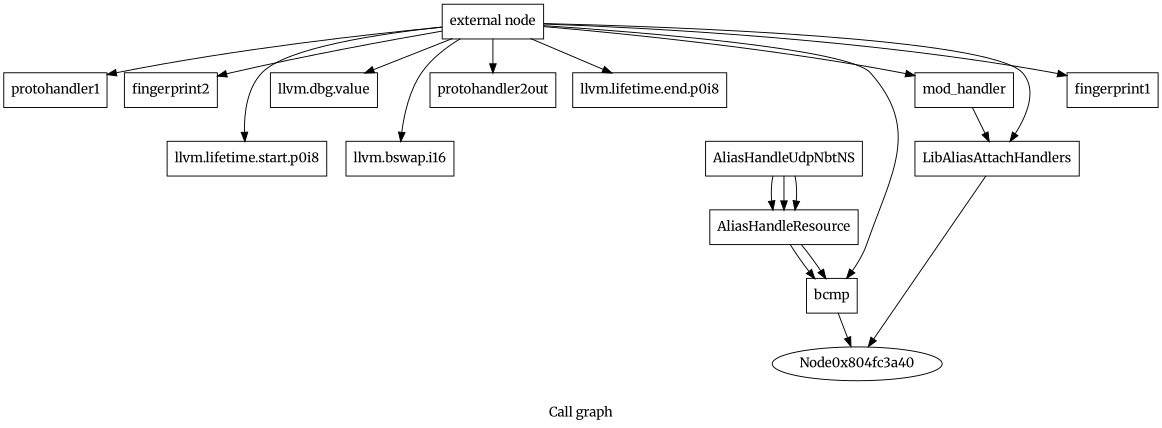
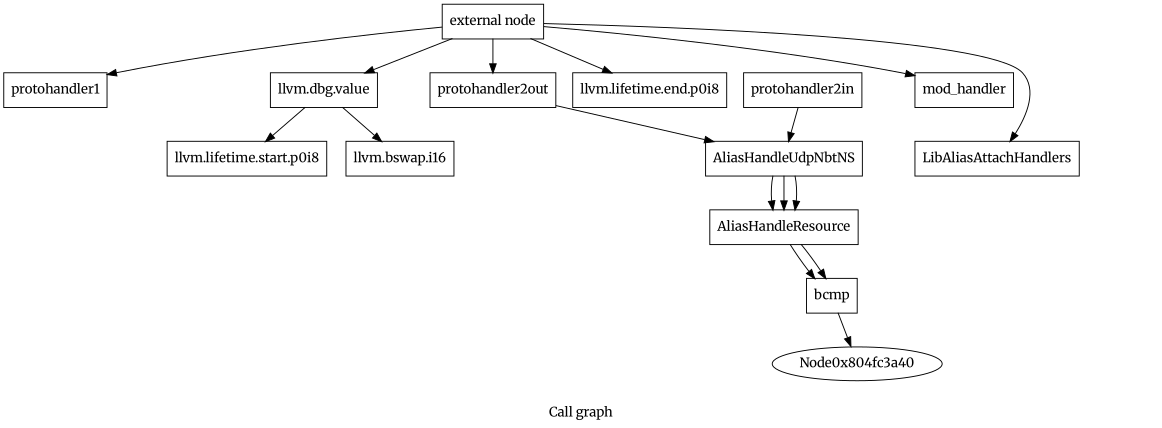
edge "external node" -> "llvm.lifetime.start.p0i8": now "llvm.dbg.value" -> "llvm.lifetime.start.p0i8"
edge "external node" -> "llvm.bswap.i16": now "llvm.dbg.value" -> "llvm.bswap.i16"
edge "external node" -> "bcmp": removed
node "fingerprint2": removed
node "protohandler2in": added
node "fingerprint1": removed
edge "mod_handler" -> "LibAliasAttachHandlers": removed
edge "protohandler2out" -> "AliasHandleUdpNbtNS": added
edge "LibAliasAttachHandlers" -> "Node0x804fc3a40": removed
